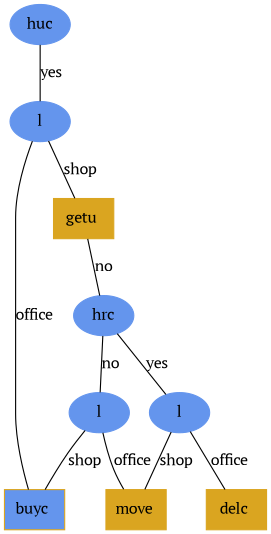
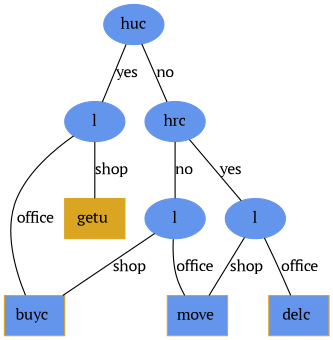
edge "getu" -- "hrc": now "huc" -- "hrc"
node "move": fillcolor goldenrod -> cornflowerblue
node "delc": fillcolor goldenrod -> cornflowerblue
